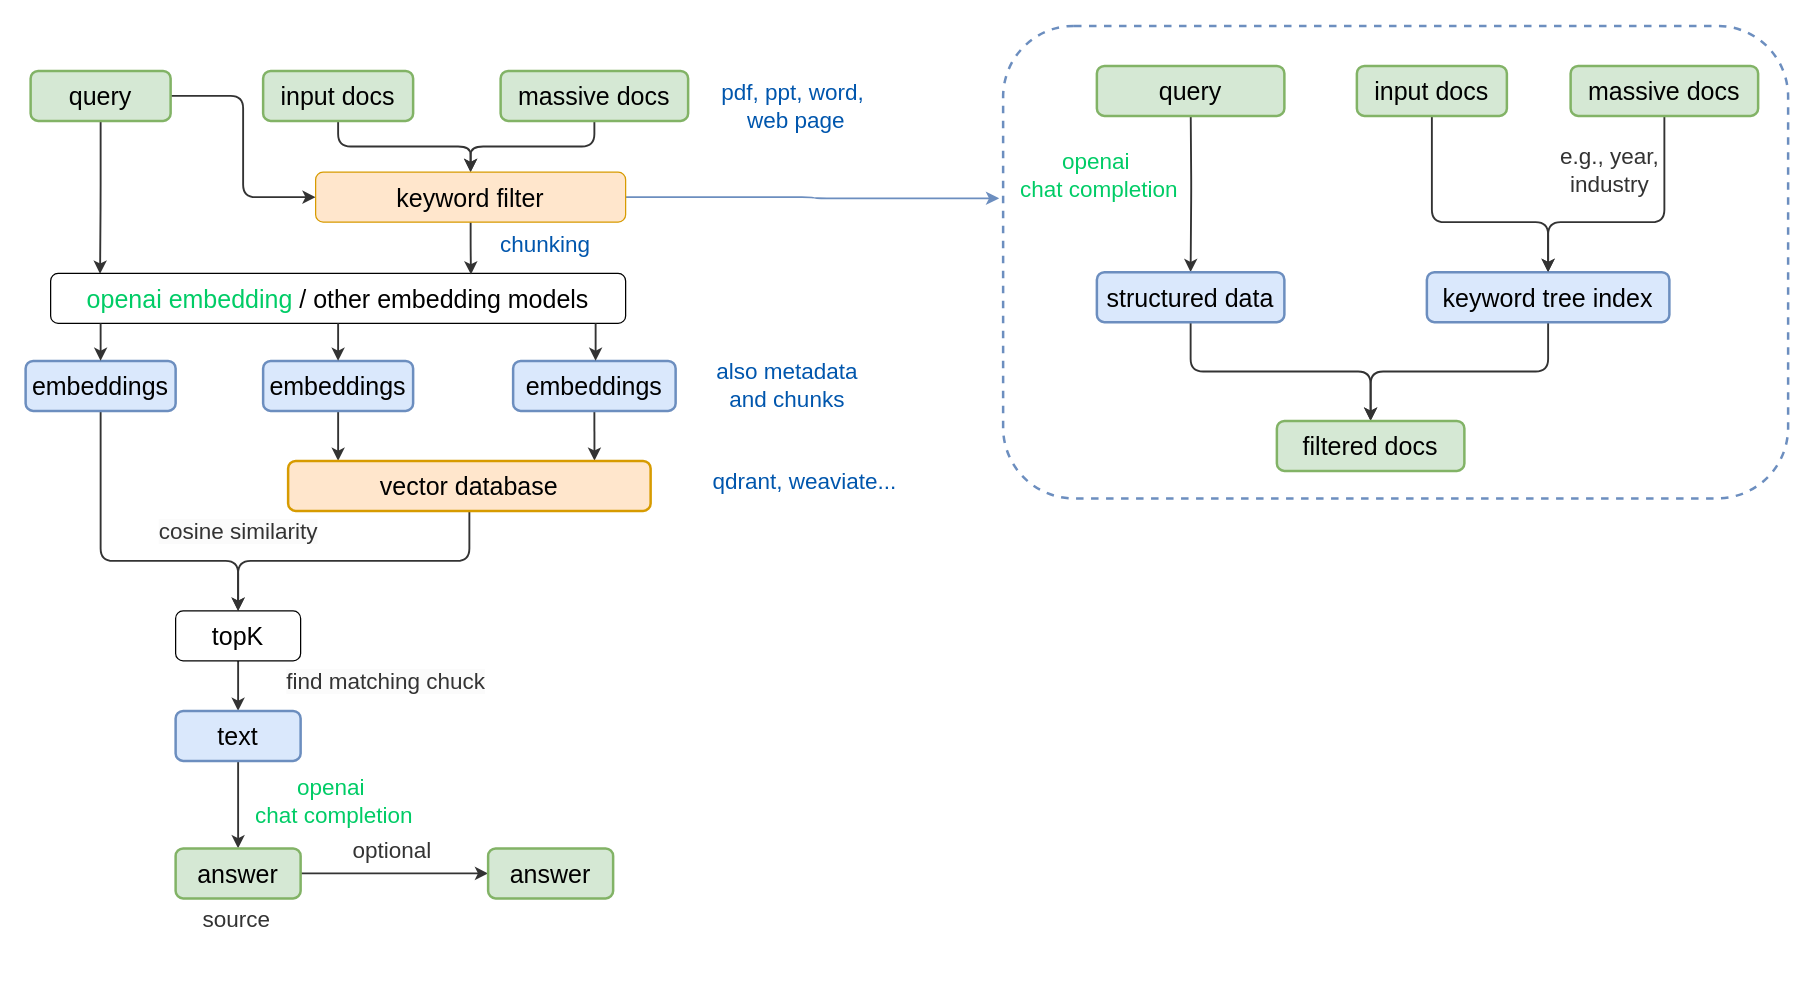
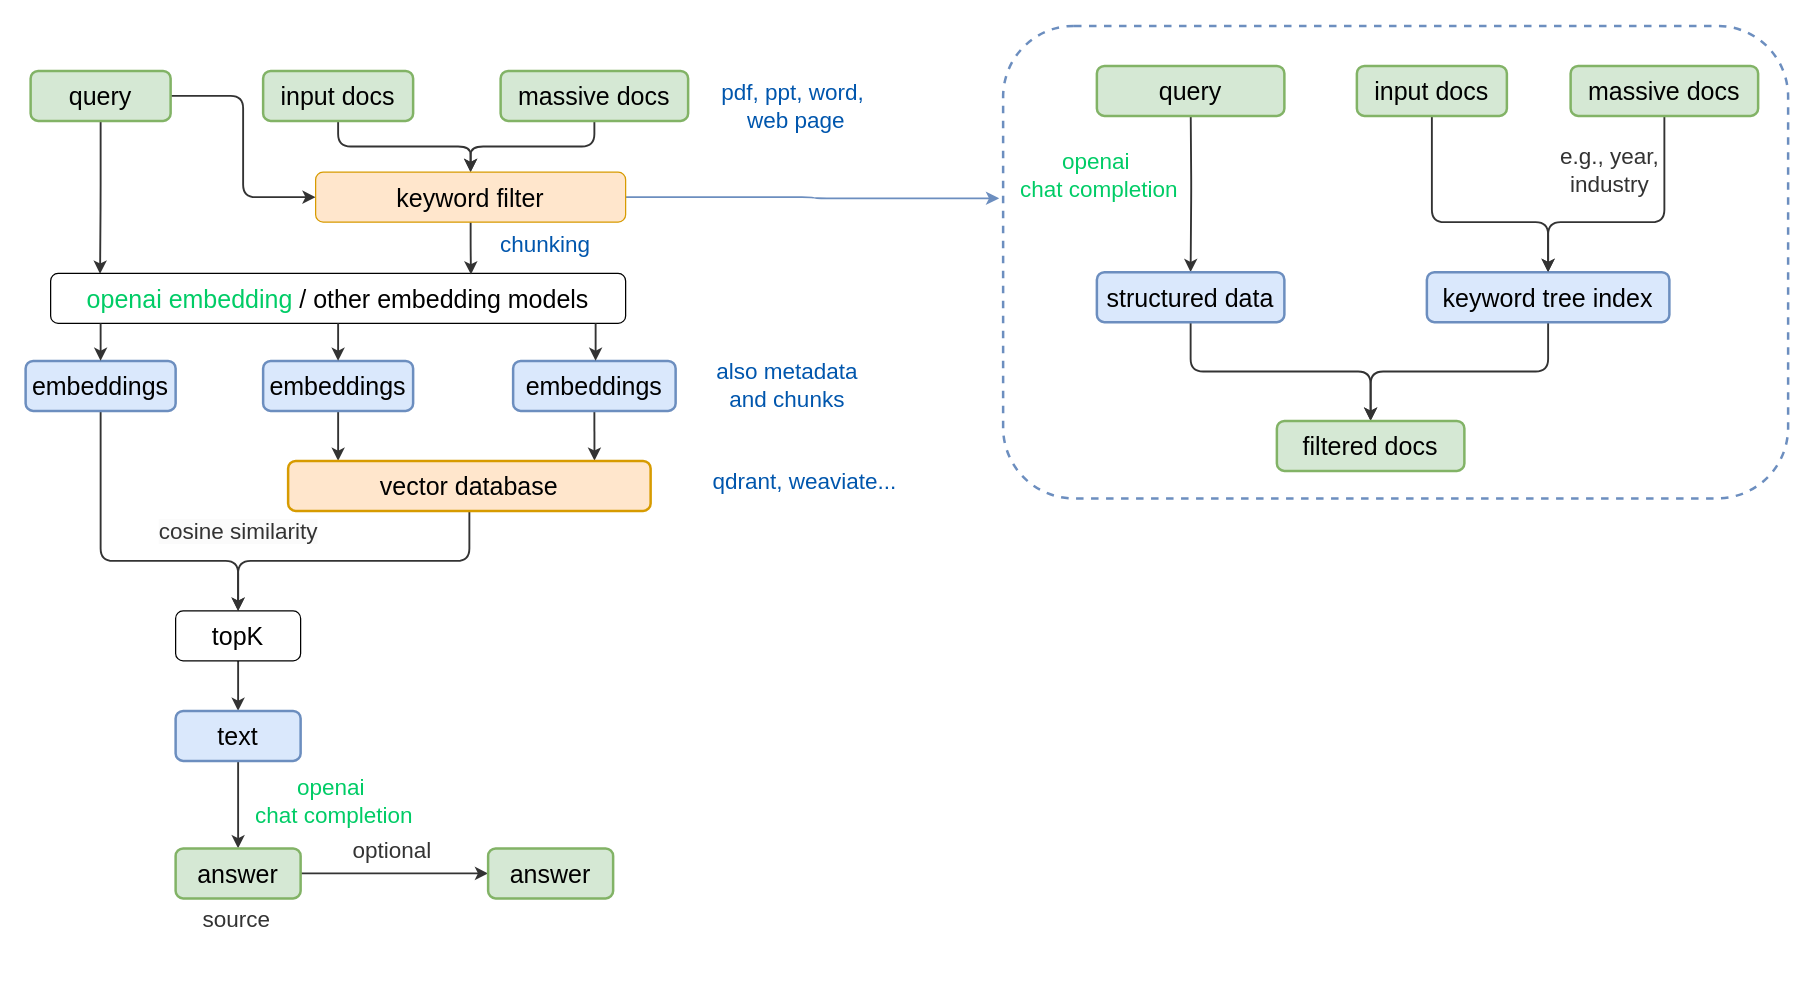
node "find matching chuck": removed
